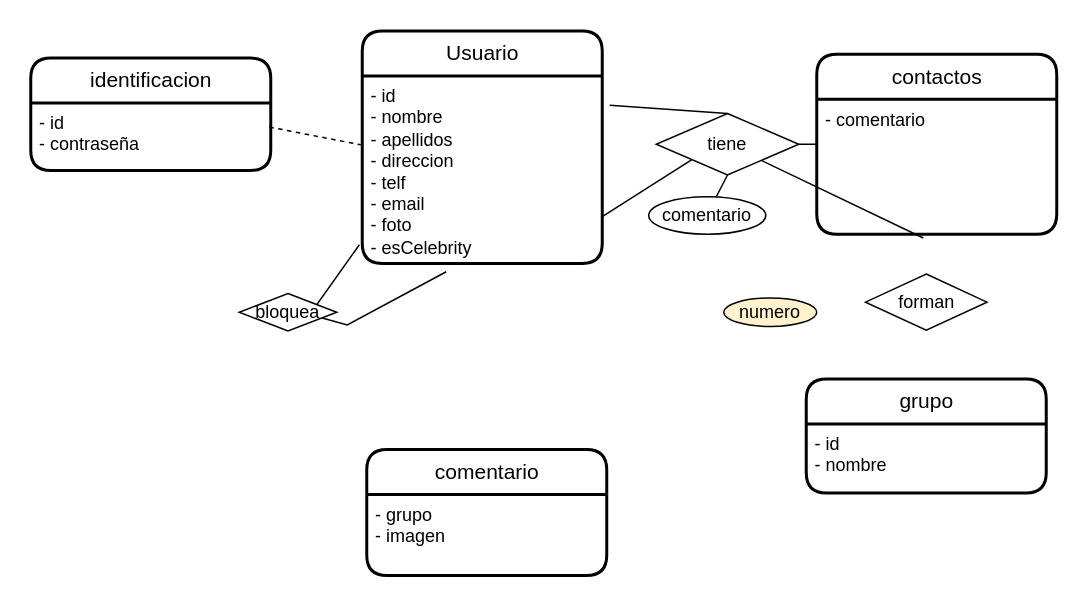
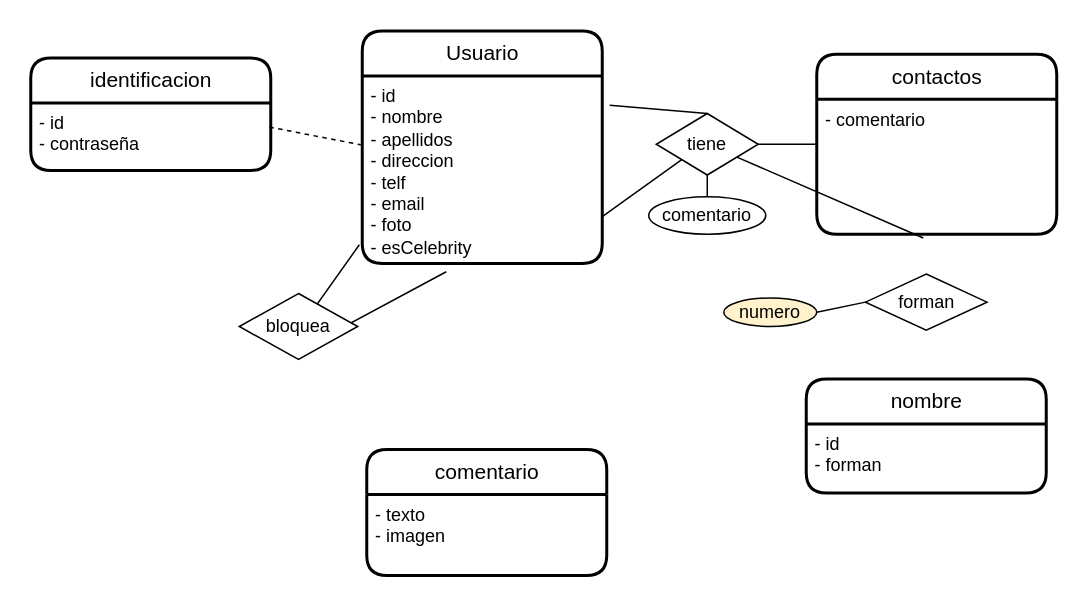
node "tiene": size 143x62 -> 102x62
edge "forman" -- "numero": added
node "bloquea": size 98x38 -> 119x66
node "grupo": label "grupo" -> "nombre"
node "- id - nombre": label "- id - nombre" -> "- id - forman"
node "- grupo - imagen": label "- grupo - imagen" -> "- texto - imagen"
